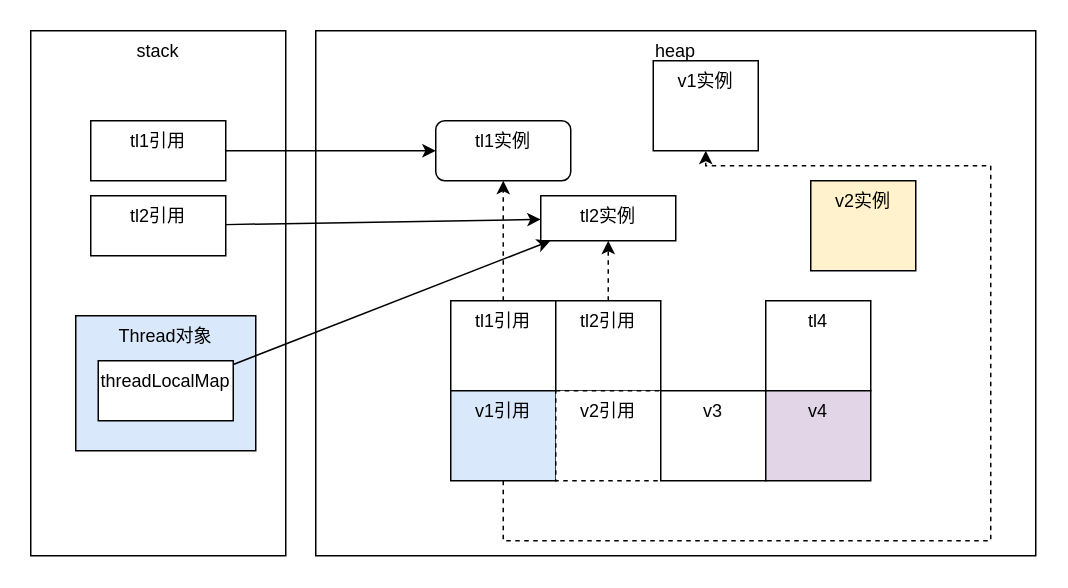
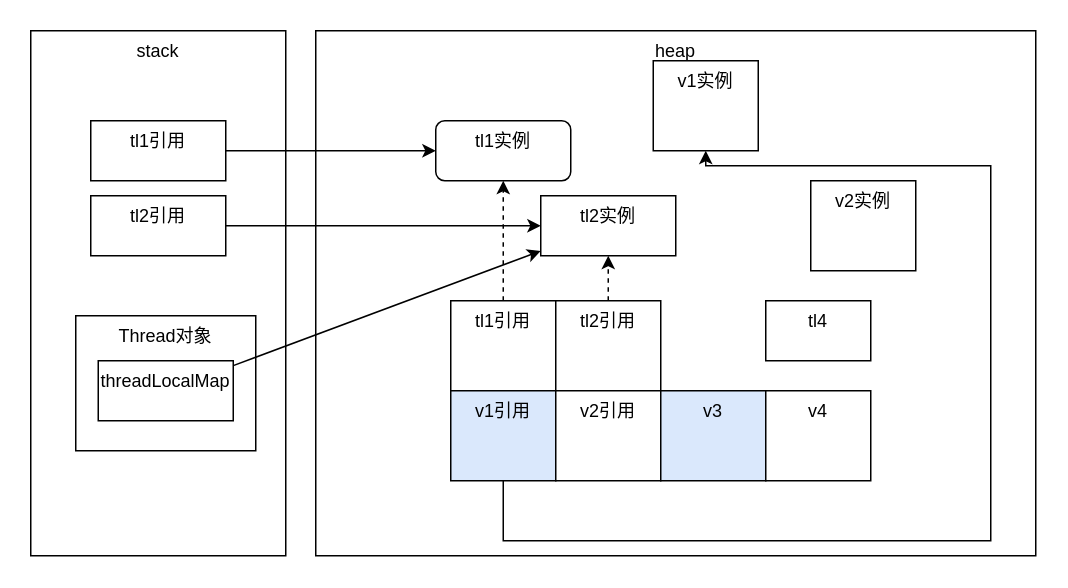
node "tl2实例": size 135x45 -> 135x60
node "v2实例": fillcolor #fff2cc -> #ffffff
node "Thread对象": fillcolor #dae8fc -> #ffffff
node "tl4": size 105x90 -> 105x60
node "v2引用": style dashed -> solid
node "v3": fillcolor #ffffff -> #dae8fc
node "v4": fillcolor #e1d5e7 -> #ffffff
edge "v1引用" -> "v1实例": style dashed -> solid
